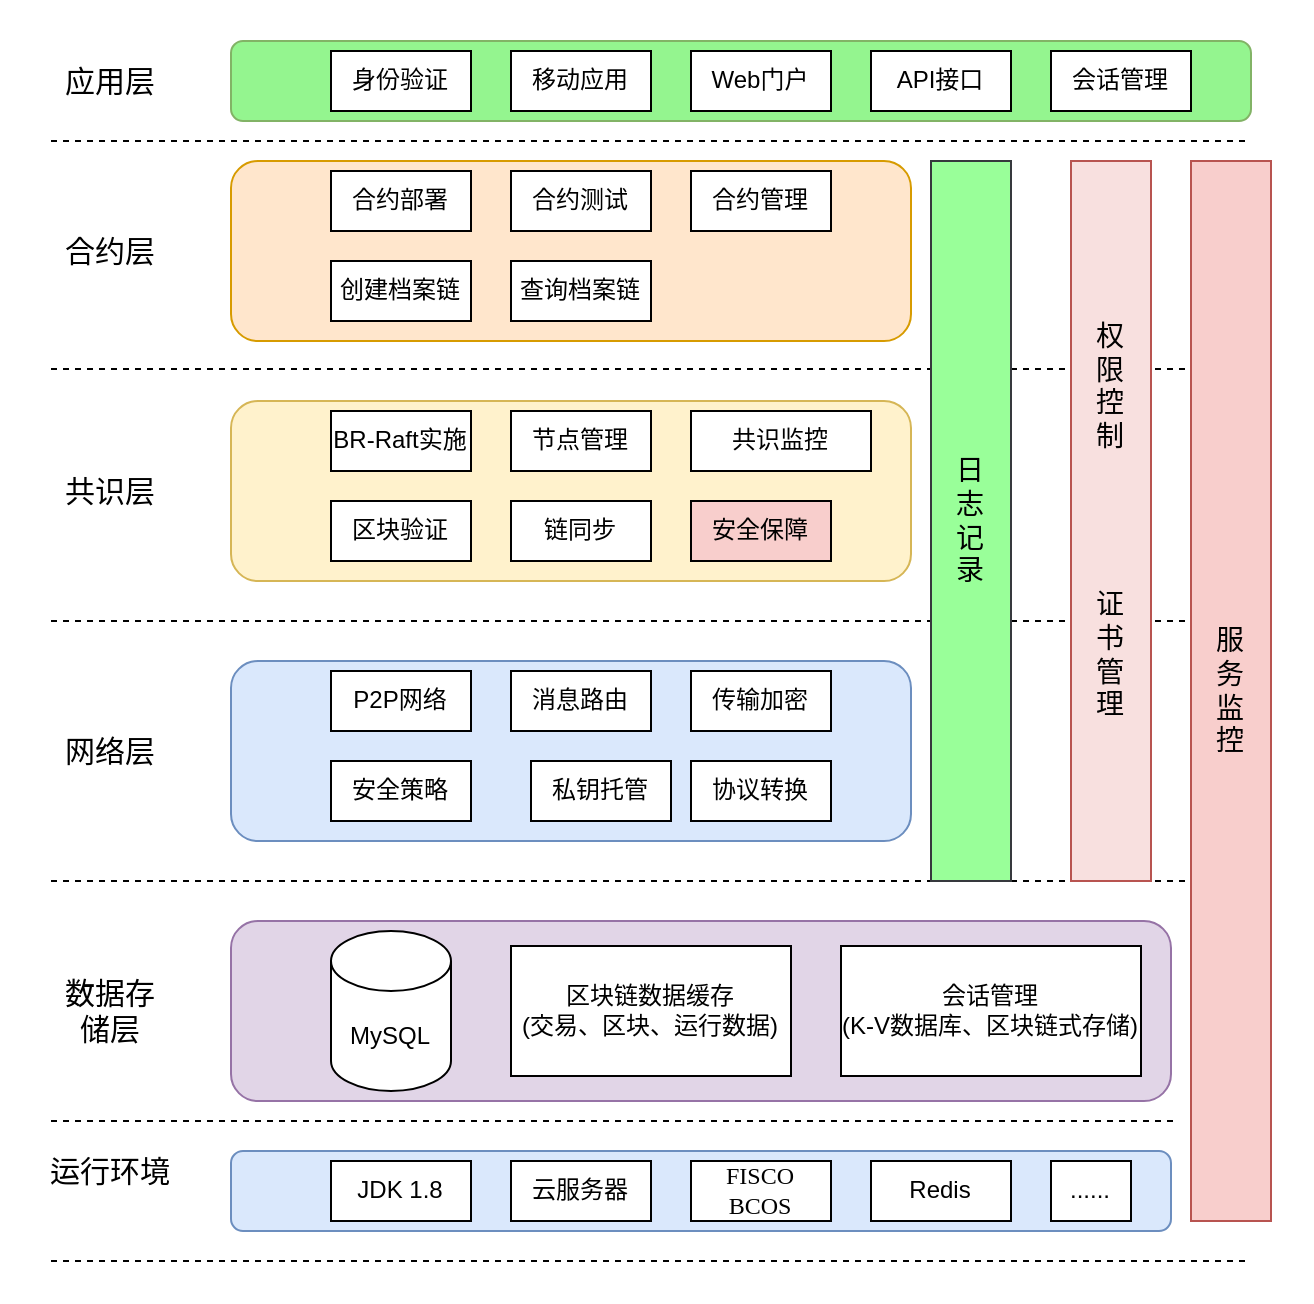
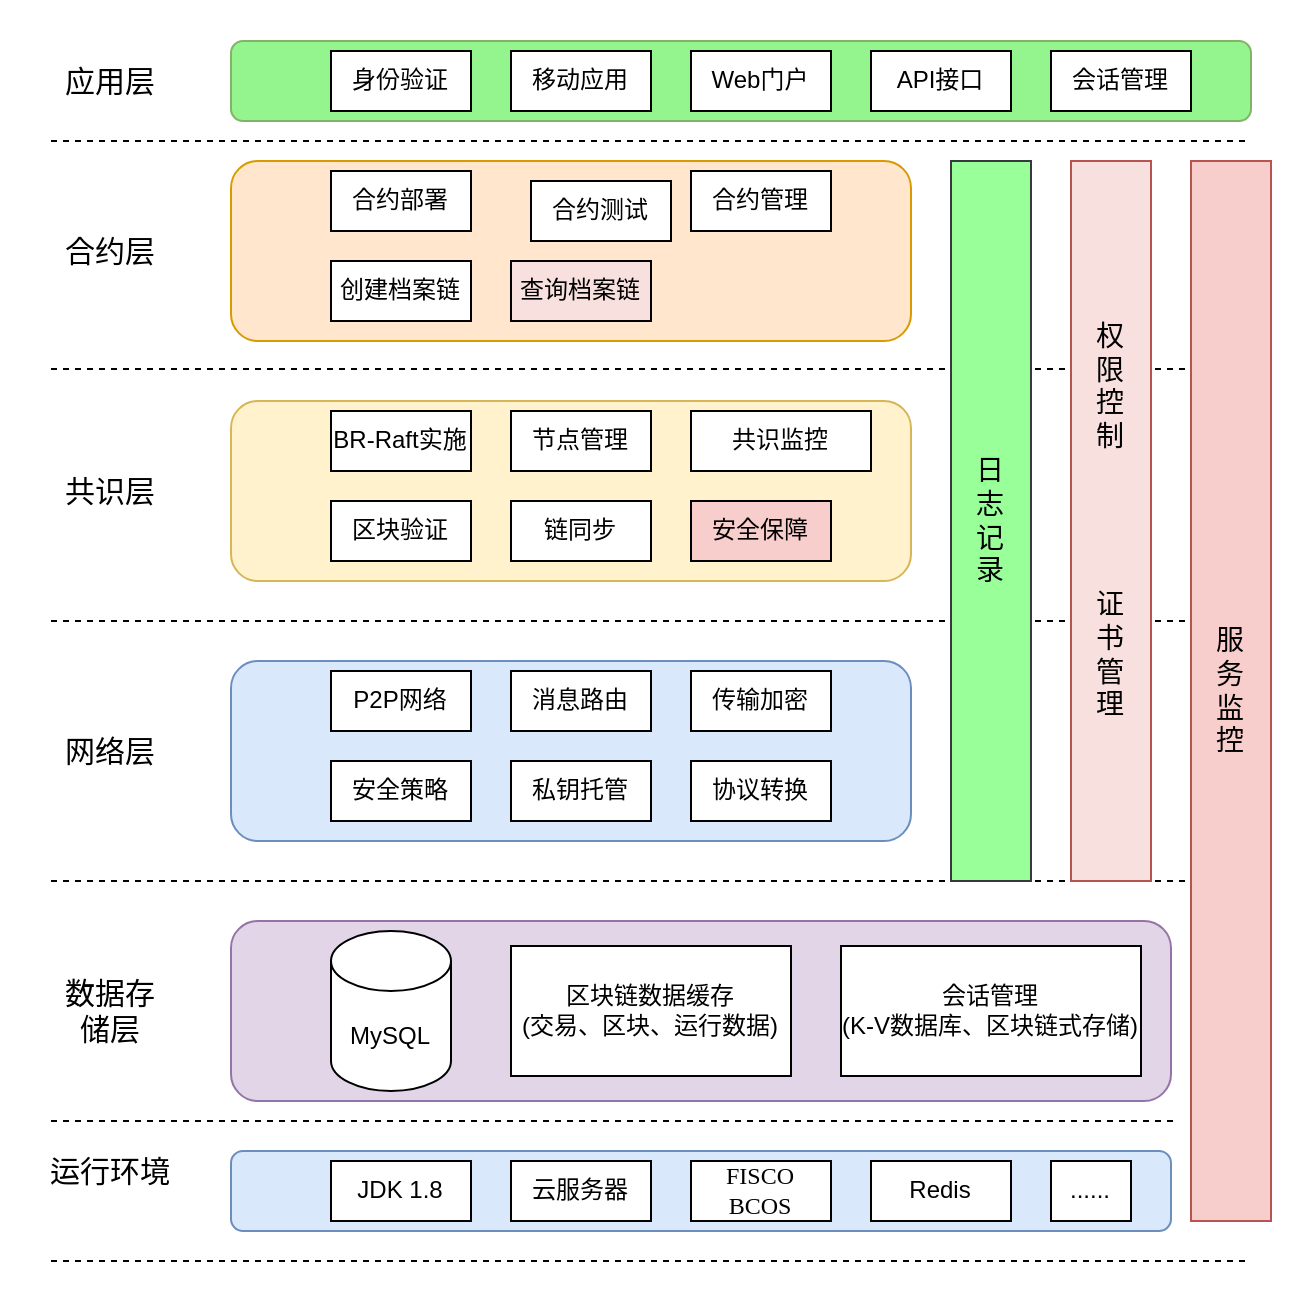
node "合约测试": moved (581, 201) -> (601, 211)
node "查询档案链": fillcolor #ffffff -> #f8e0df
node "日 志 记 录": moved (971, 521) -> (991, 521)
node "私钥托管": moved (601, 791) -> (581, 791)
